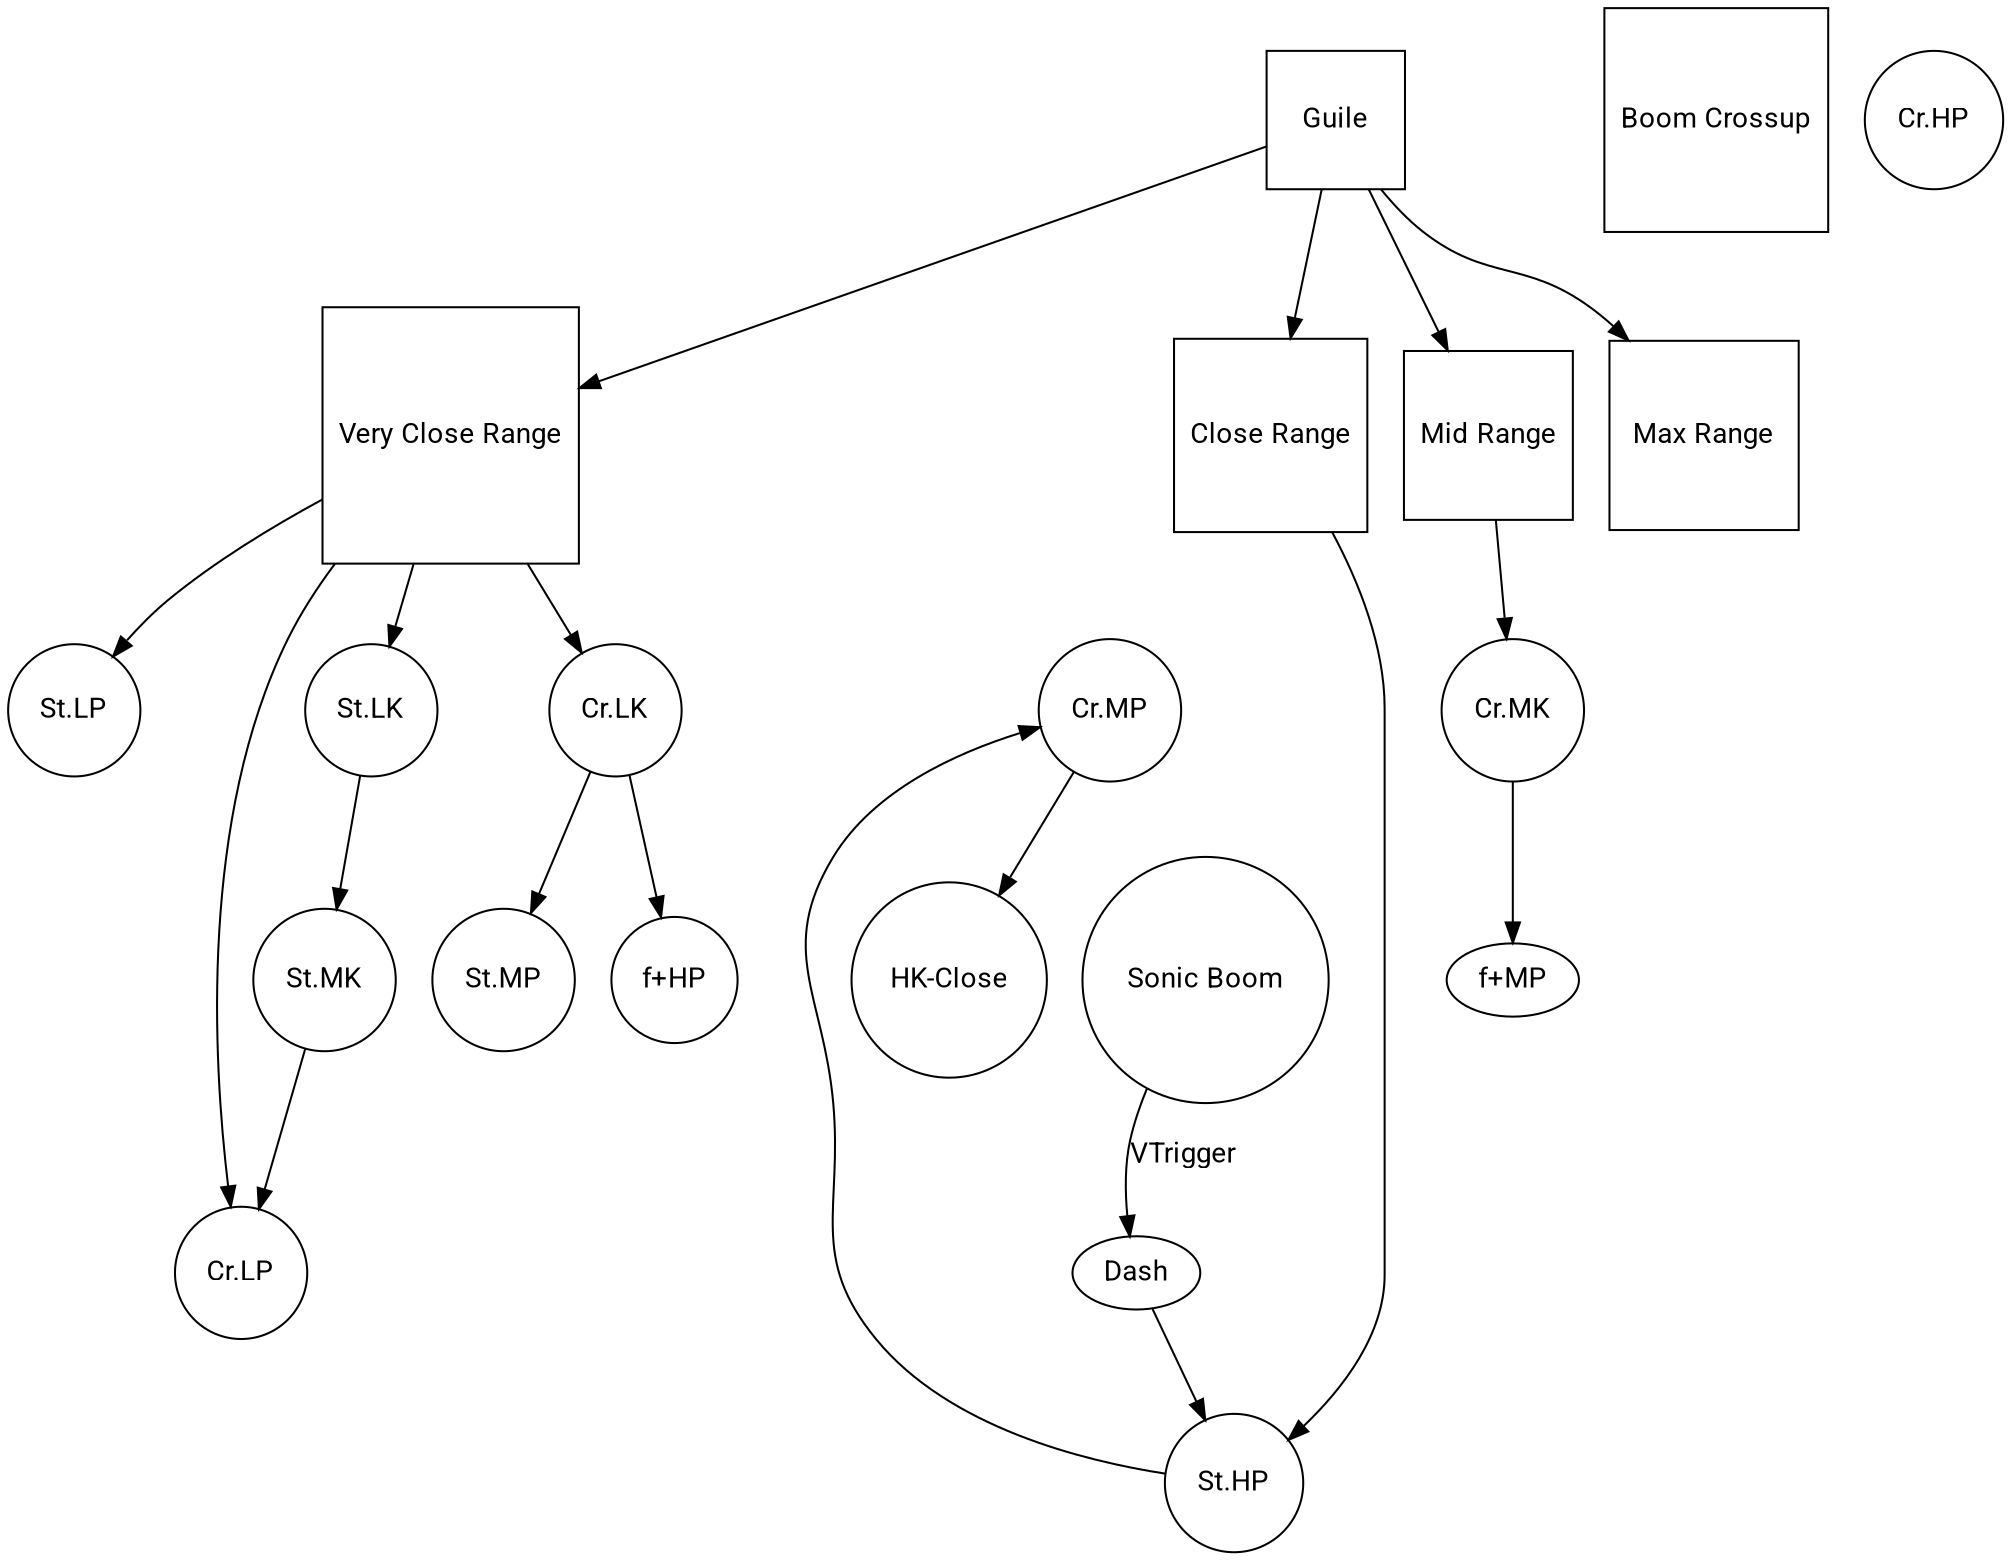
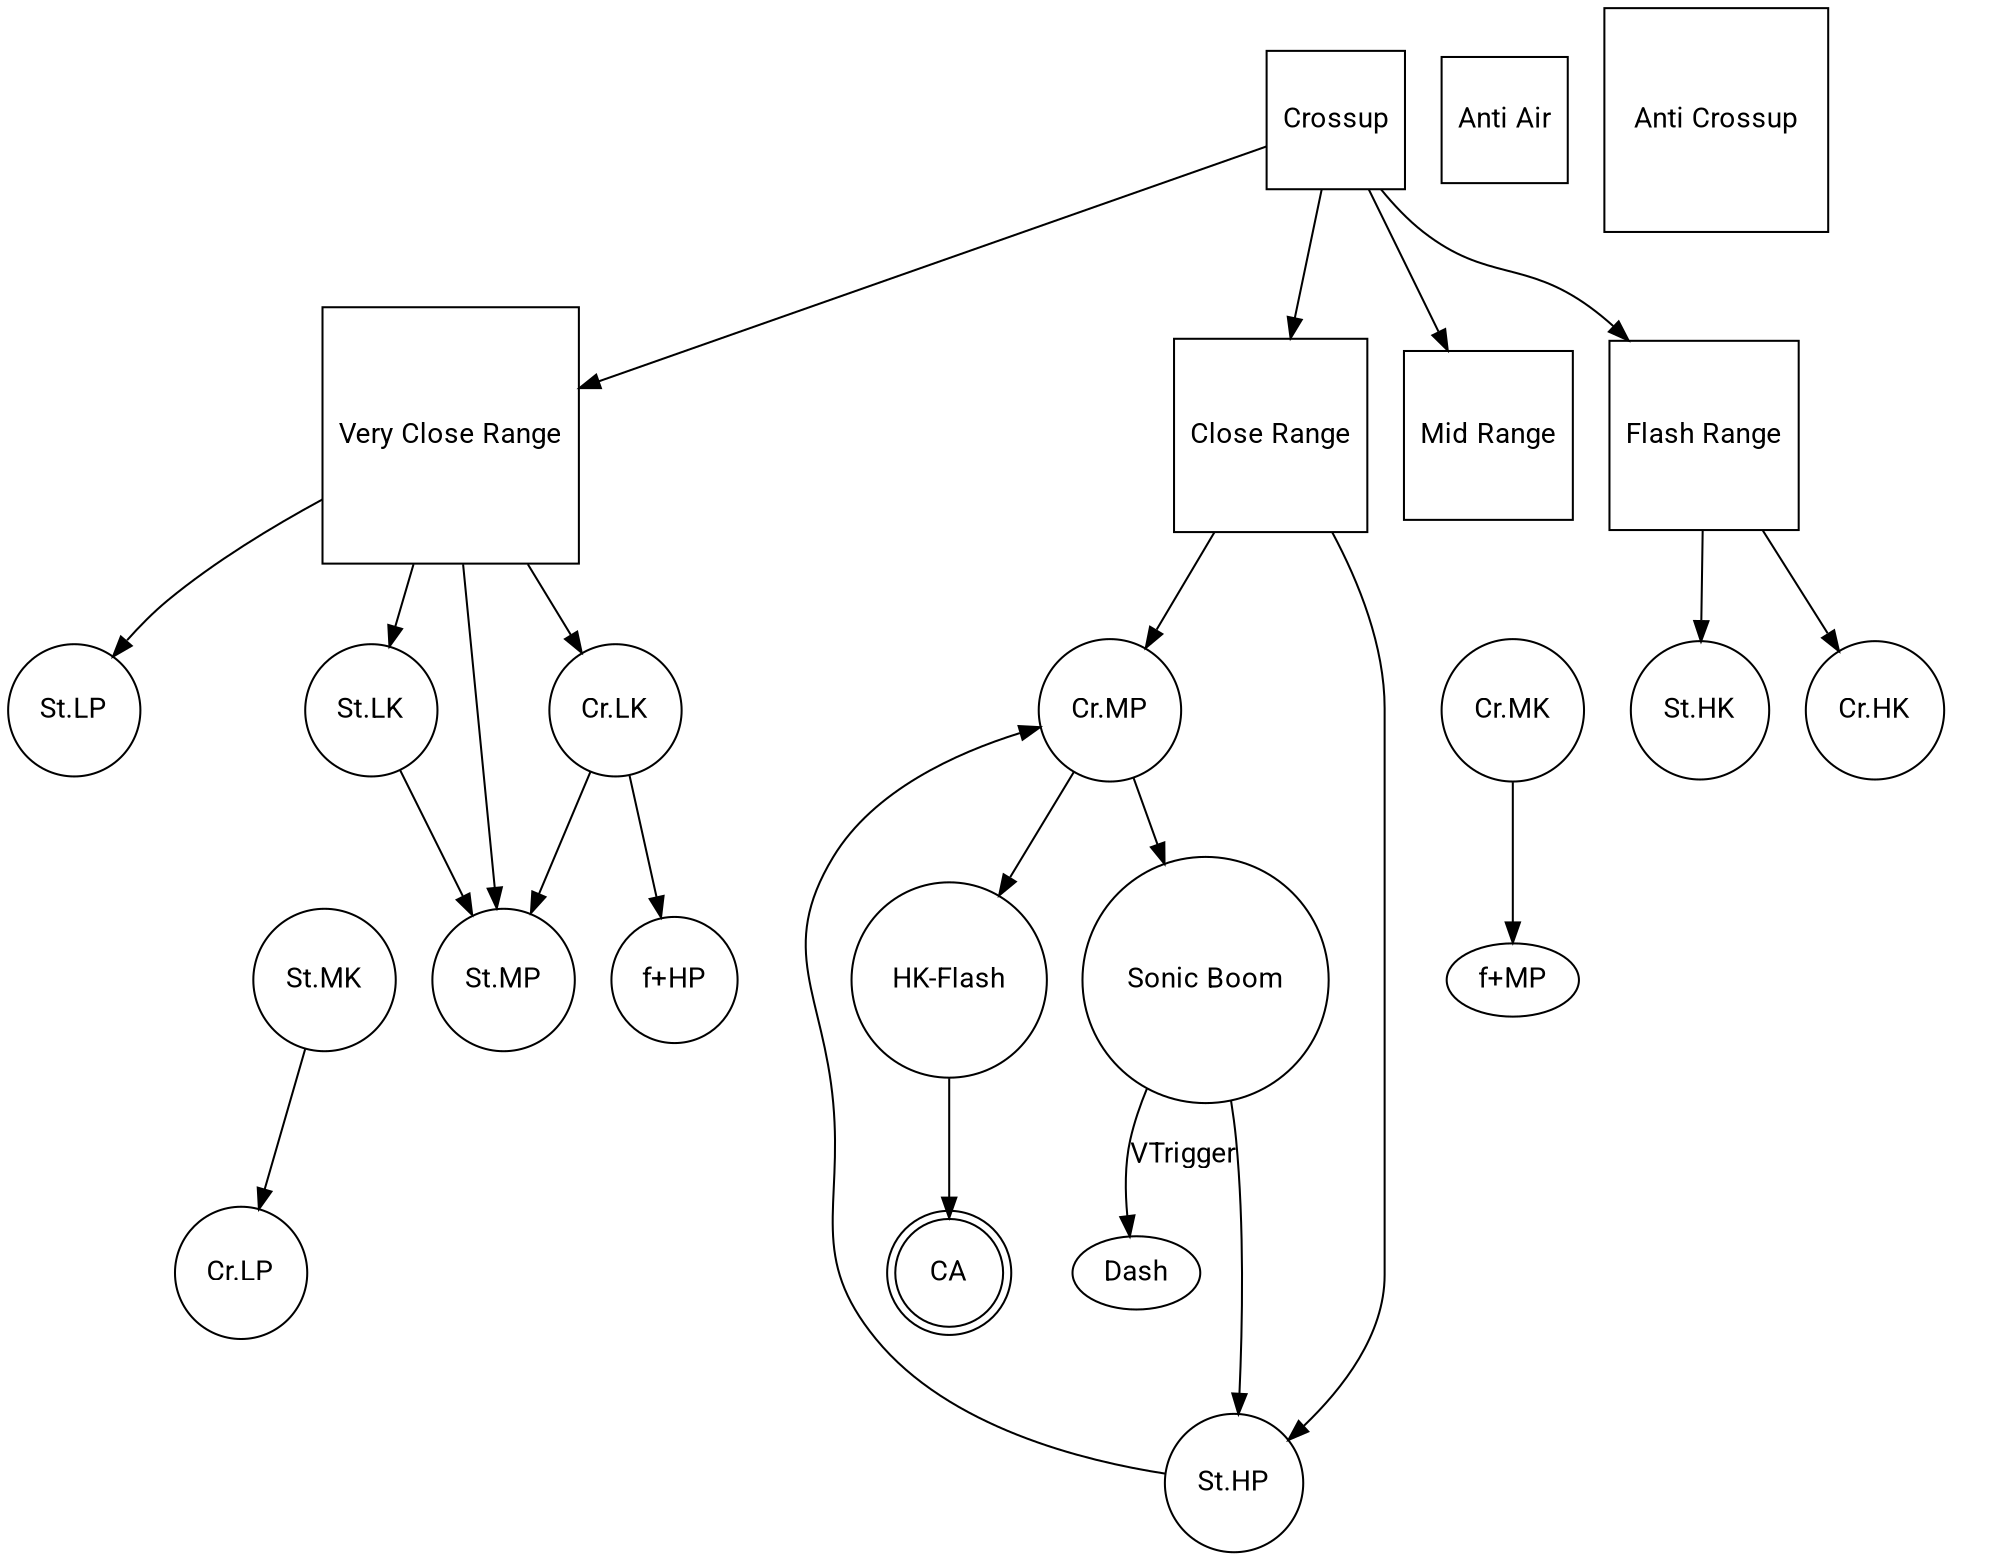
node "Guile": label "Guile" -> "Crossup"
node "Anti Air": added
node "Boom Crossup": label "Boom Crossup" -> "Anti Crossup"
node "Cr.HP": removed
node "Max Range": label "Max Range" -> "Flash Range"
edge "Mid Range" -> "Cr.MK": removed
edge "Close Range" -> "Cr.MP": added
node "St.HK": added
node "Cr.HK": added
edge "Cr.MP" -> "Sonic Boom": added
edge "St.LK" -> "St.MK": now "St.LK" -> "St.MP"
edge "Very Close Range" -> "Cr.LP": now "Very Close Range" -> "St.MP"
node "HK-Close": label "HK-Close" -> "HK-Flash"
node "CA": added
edge "Dash" -> "St.HP": now "Sonic Boom" -> "St.HP"
